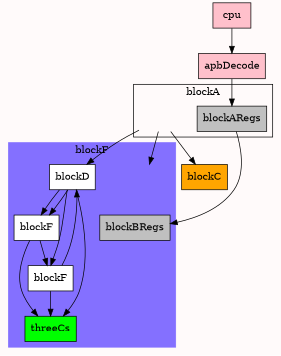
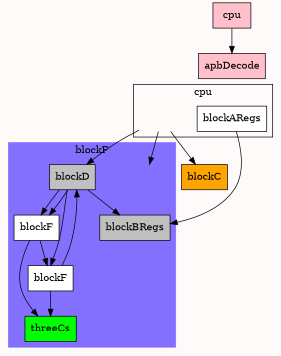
edge "apbDecode" -> "blockARegs": removed
cluster "blockA": label "blockA" -> "cpu"
node "blockARegs": fillcolor grey -> white
node "blockD": fillcolor white -> grey
edge "blockD" -> "threeCs": now "blockD" -> "blockBRegs"
